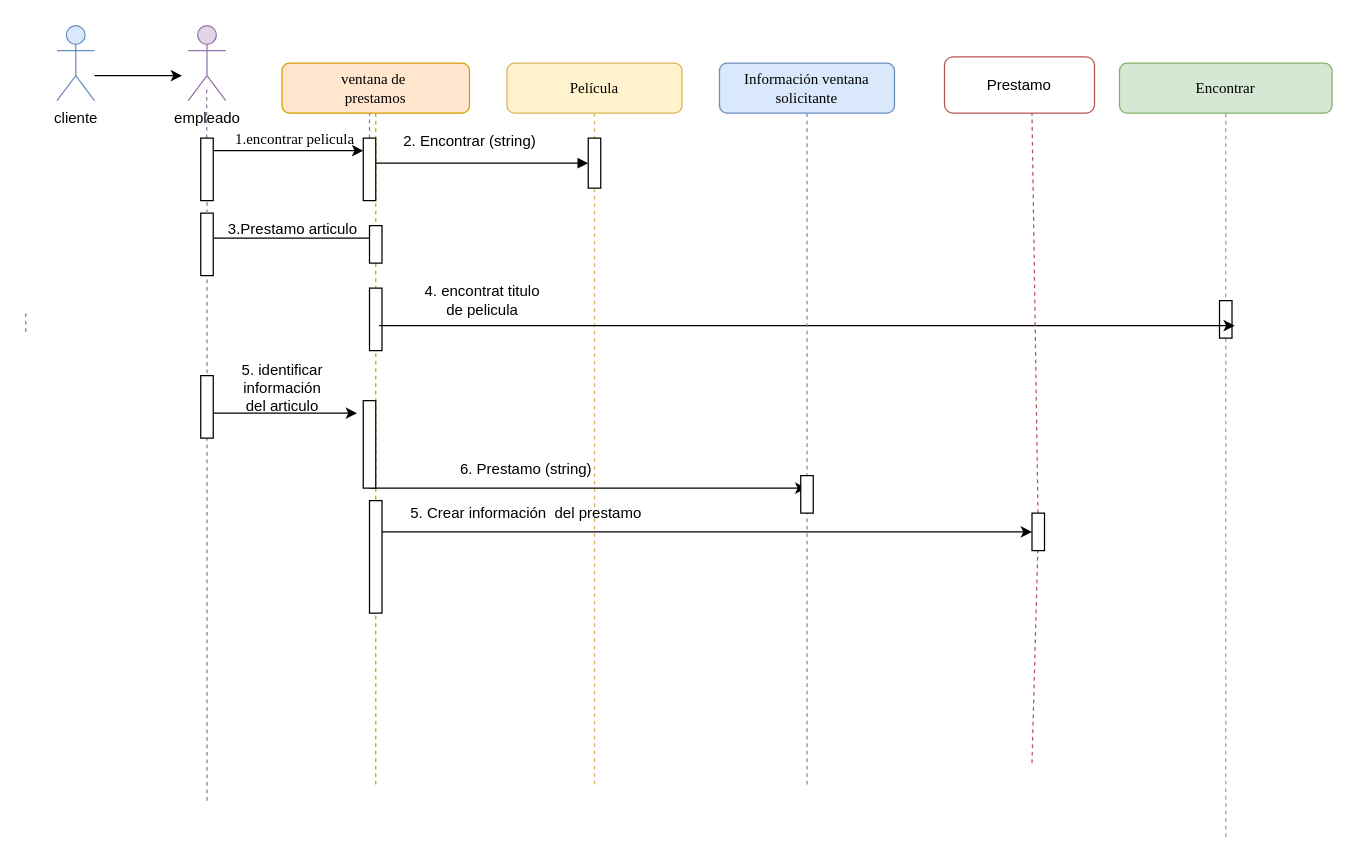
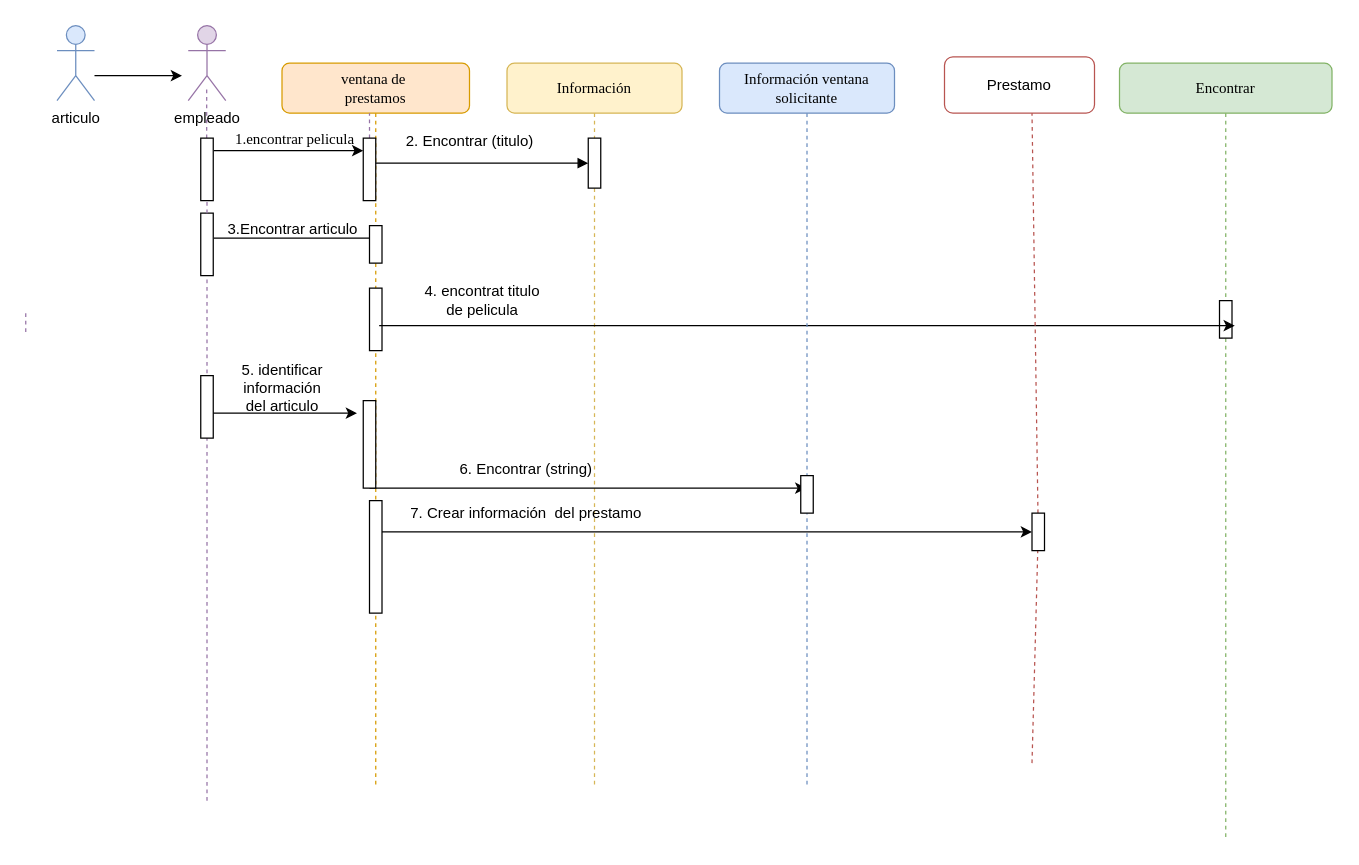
node "Película": label "Película" -> "Información"
node "cliente": label "cliente" -> "articulo"
node "2. Encontrar (string)": label "2. Encontrar (string)" -> "2. Encontrar (titulo)"
node "3.Prestamo articulo": label "3.Prestamo articulo" -> "3.Encontrar articulo"
node "6. Prestamo (string)": label "6. Prestamo (string)" -> "6. Encontrar (string)"
node "5. Crear información del prestamo": label "5. Crear información del prestamo" -> "7. Crear información del prestamo"
